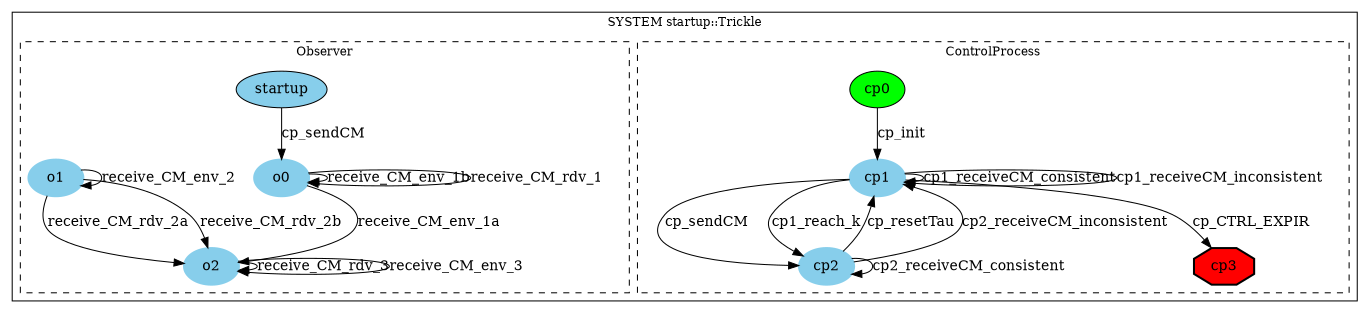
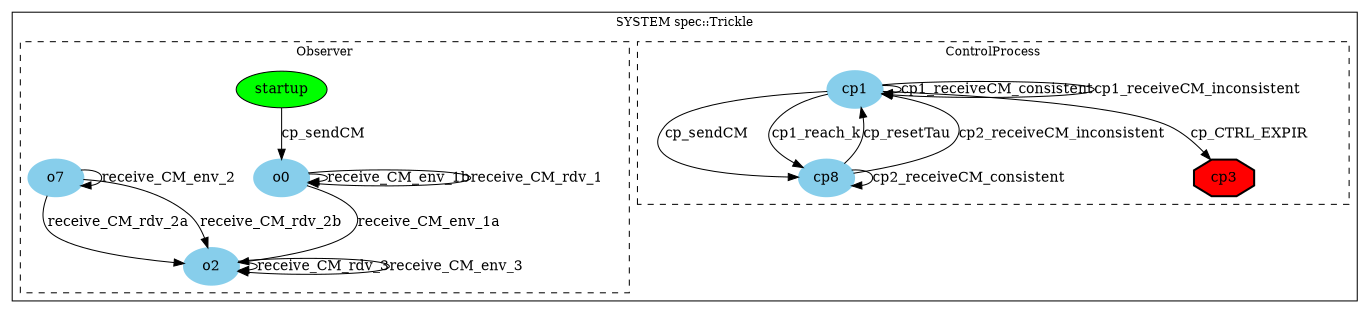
cluster "SYSTEM startup::Trickle": label "SYSTEM startup::Trickle" -> "SYSTEM spec::Trickle"
node "startup": fillcolor skyblue -> green
node "cp0": removed
node "o1": label "o1" -> "o7"
node "cp2": label "cp2" -> "cp8"
